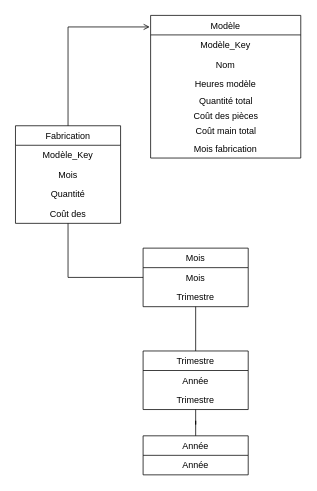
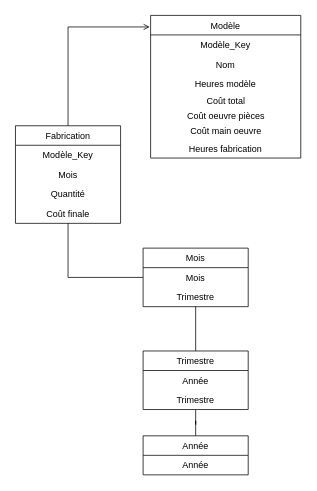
node "Quantité total": label "Quantité total" -> "Coût total"
node "Coût des pièces": label "Coût des pièces" -> "Coût oeuvre pièces"
node "Coût main total": label "Coût main total" -> "Coût main oeuvre"
node "Mois fabrication": label "Mois fabrication" -> "Heures fabrication"
node "Coût des": label "Coût des" -> "Coût finale"
